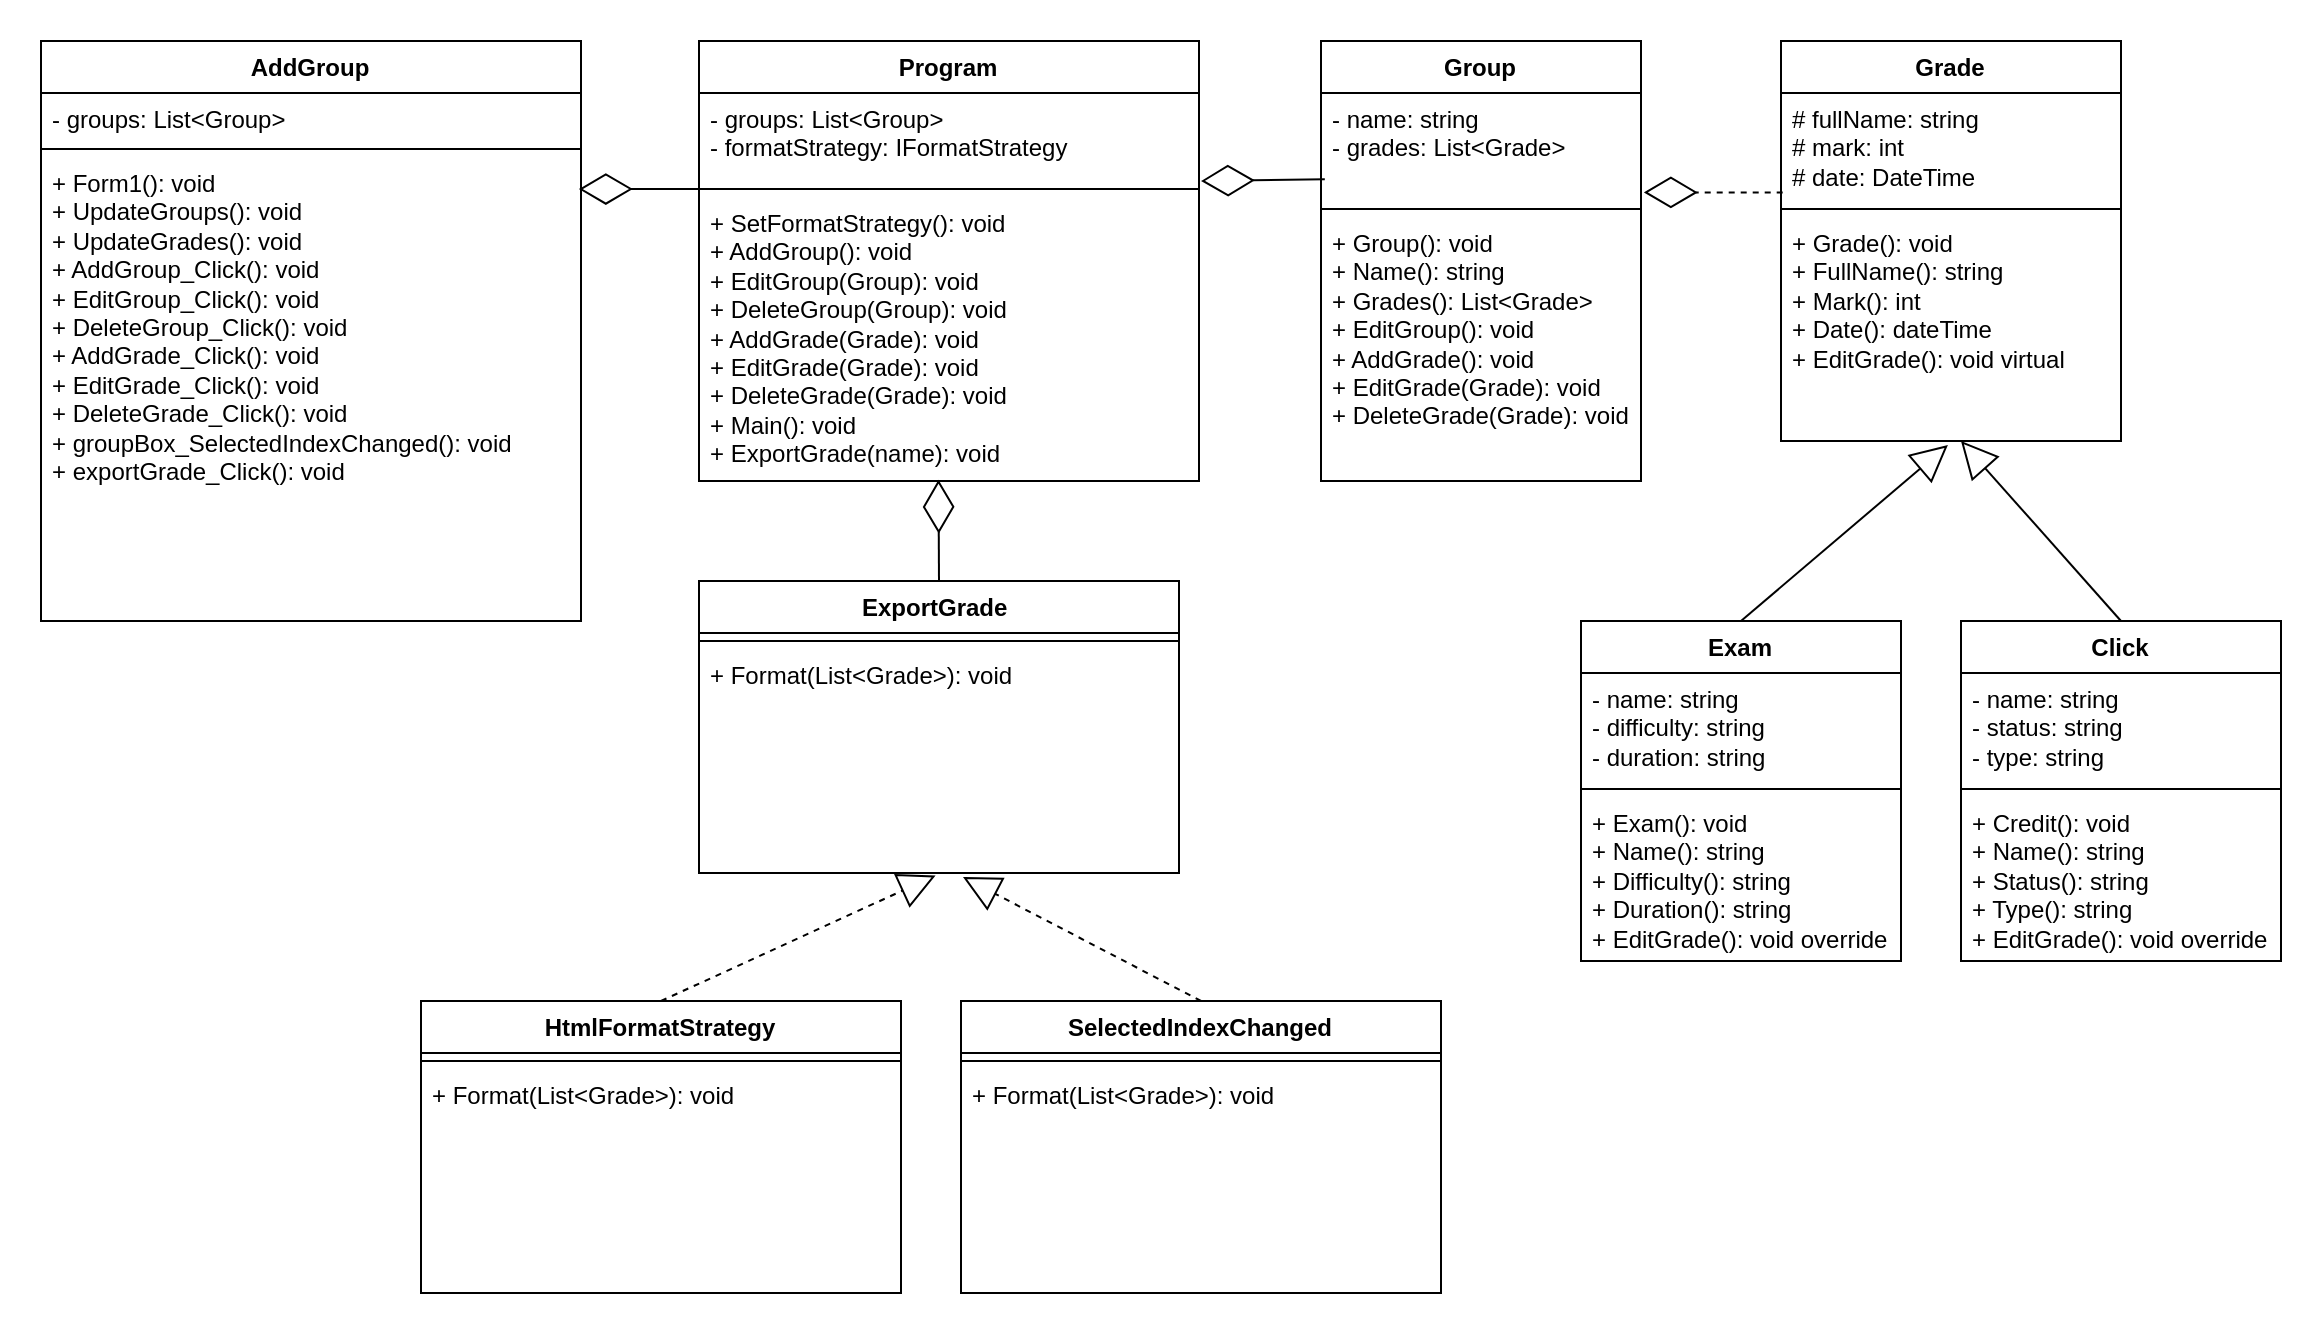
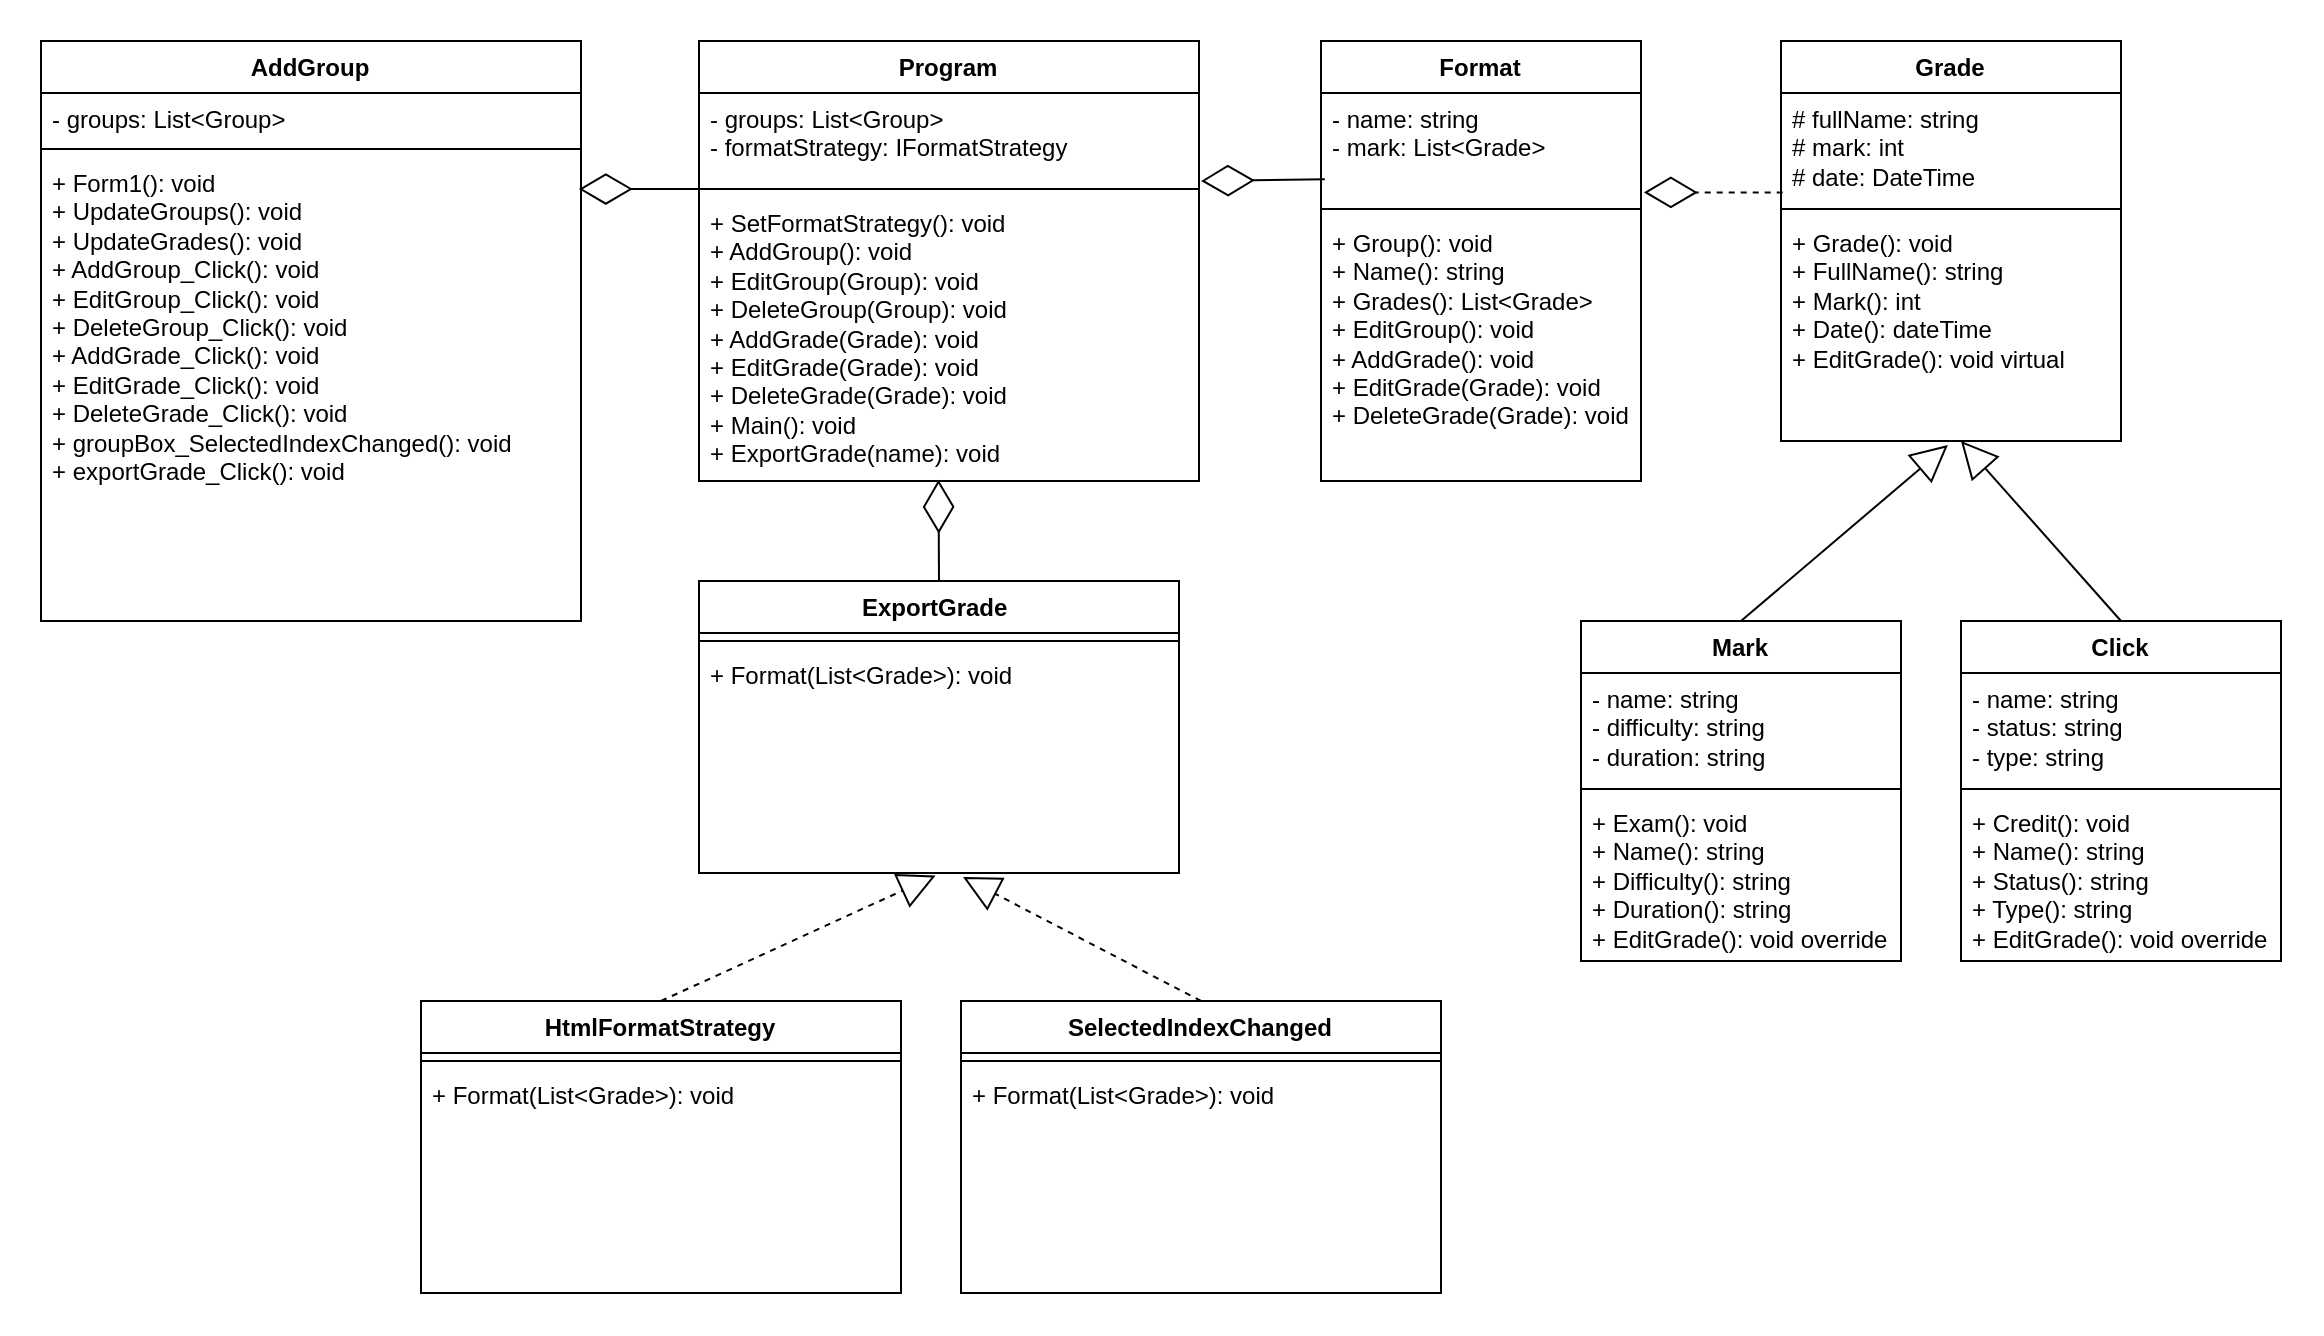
node "Group": label "Group" -> "Format"
node "- name: string - grades: List<Grade>": label "- name: string - grades: List<Grade>" -> "- name: string - mark: List<Grade>"
node "Exam": label "Exam" -> "Mark"
